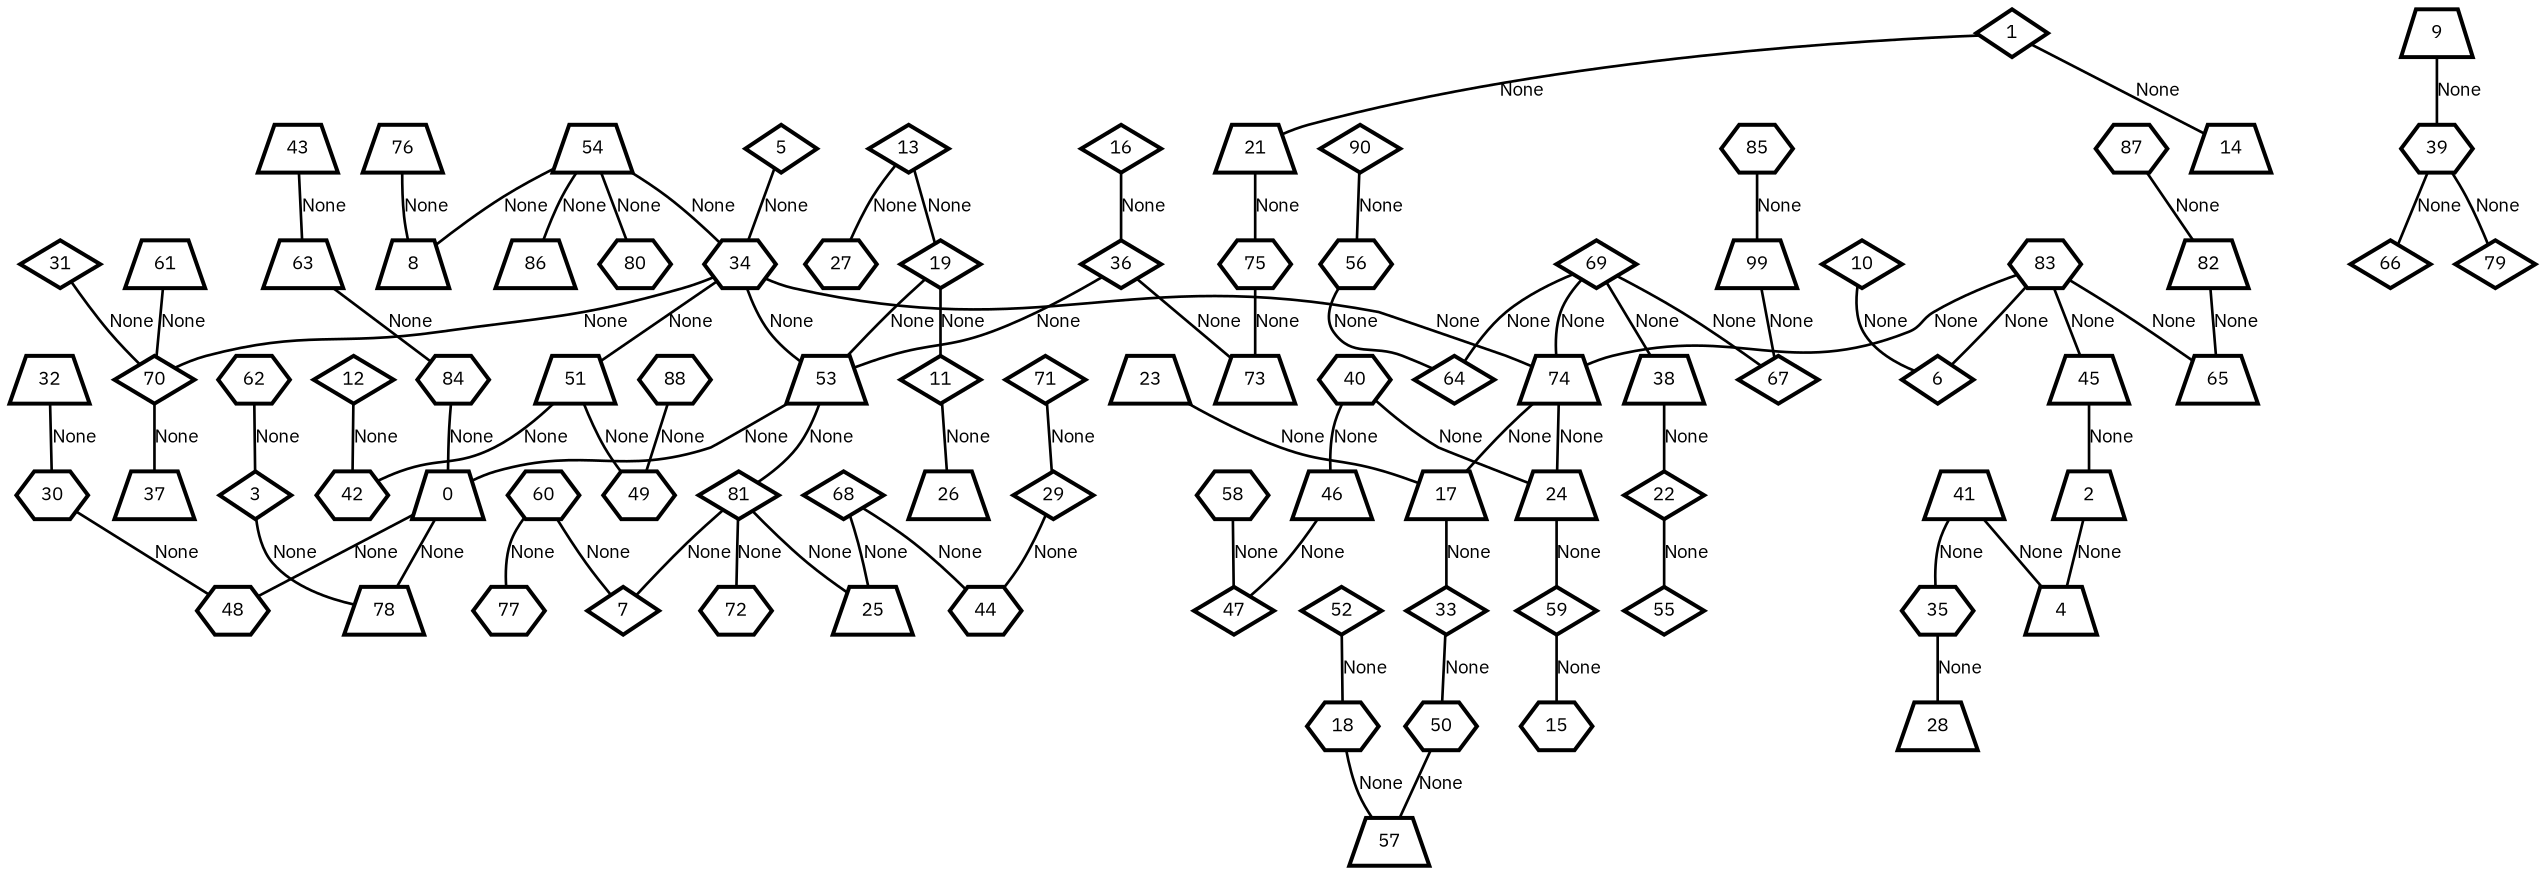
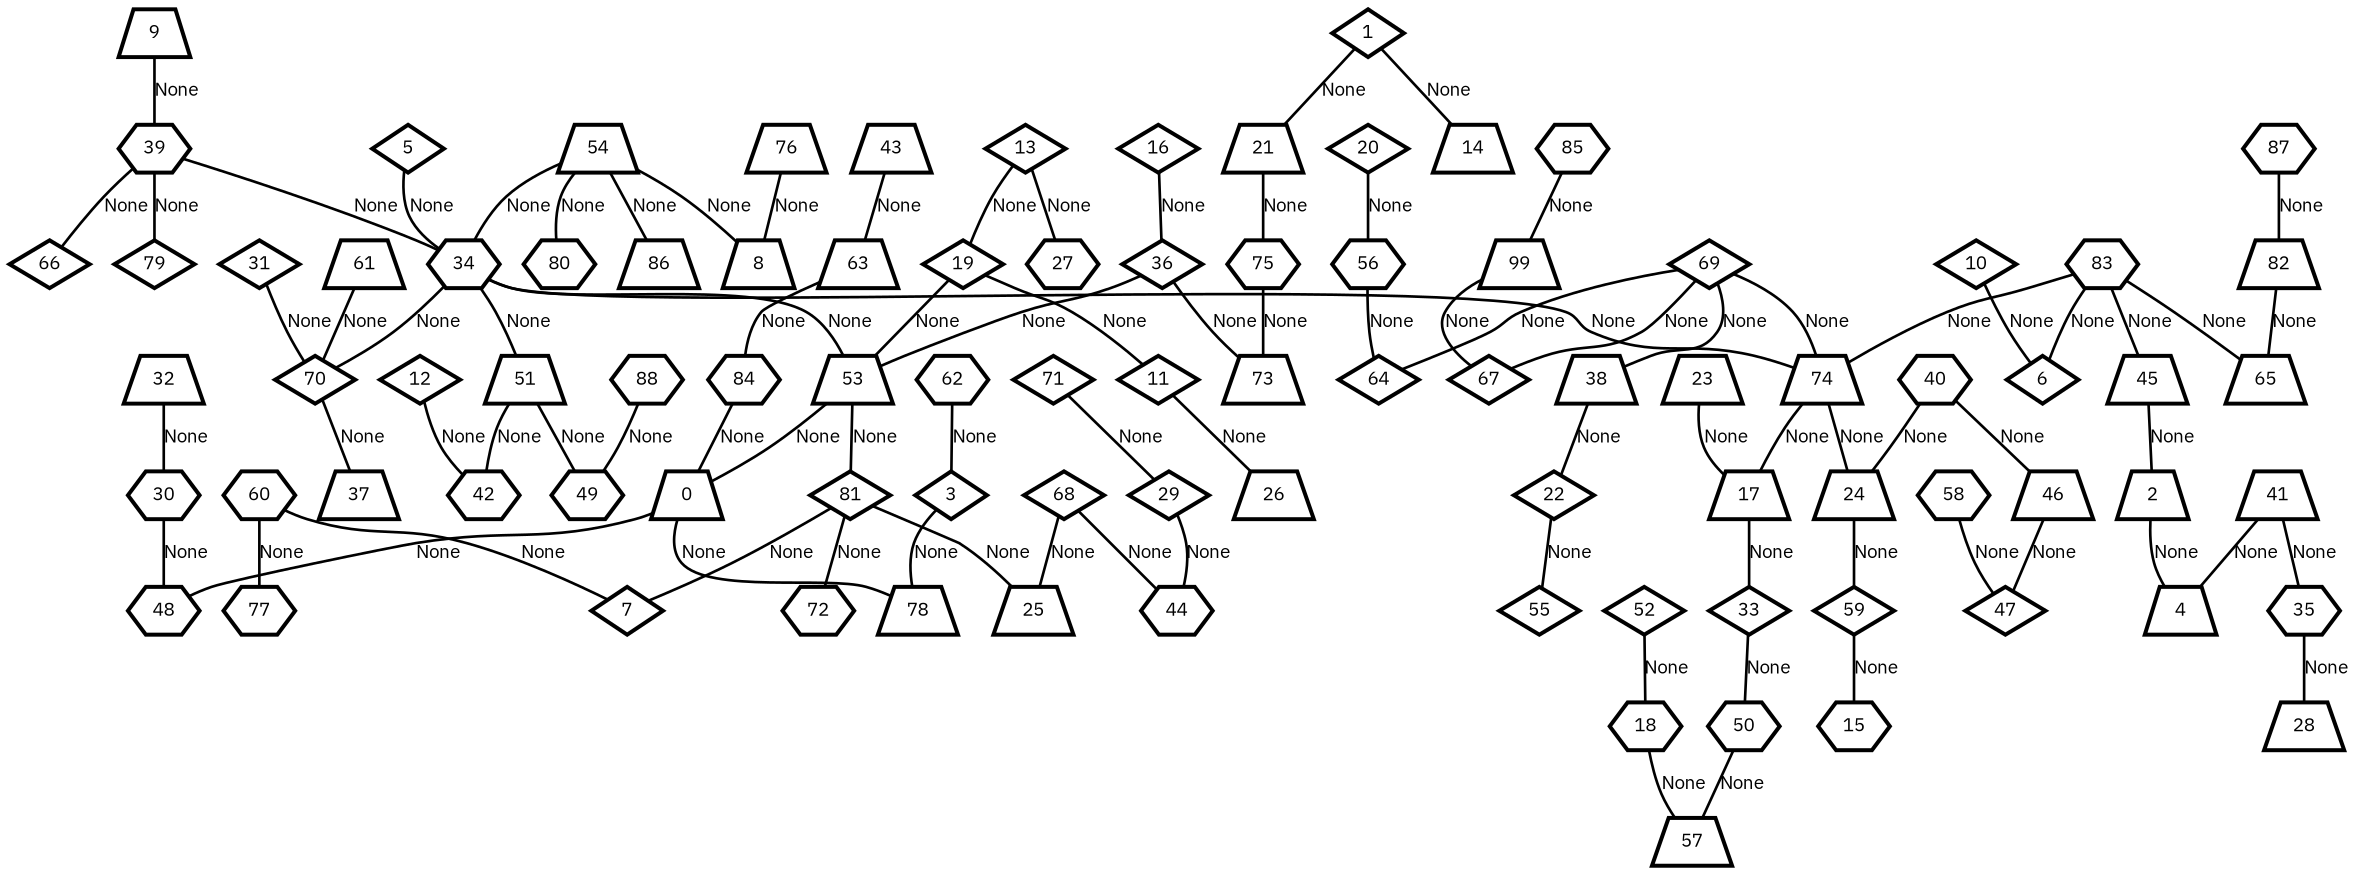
node "90": label "90" -> "20"
edge "39" -- "34": added, label "None"
